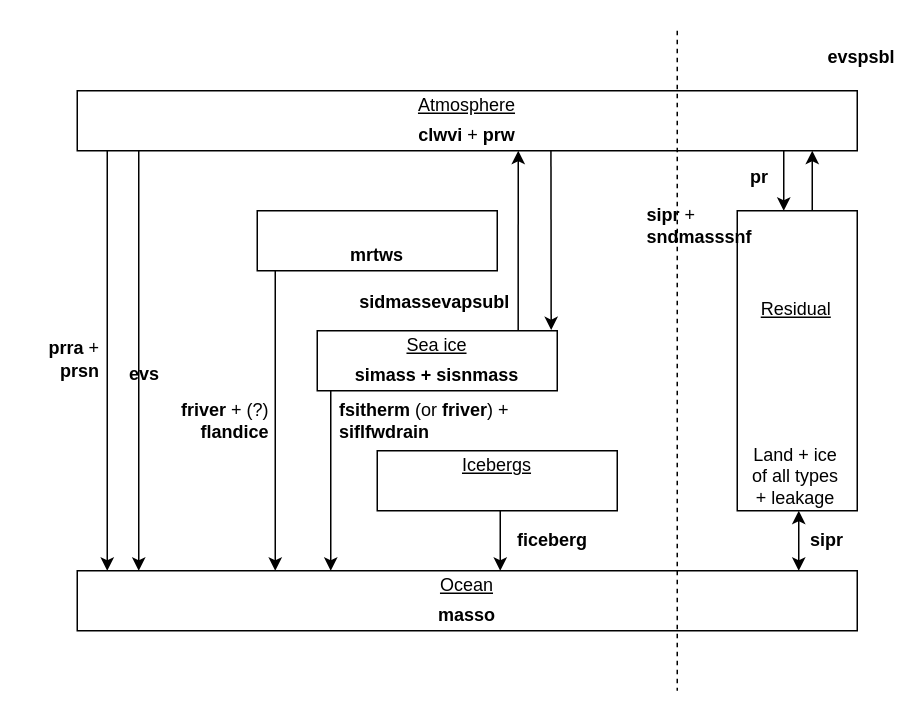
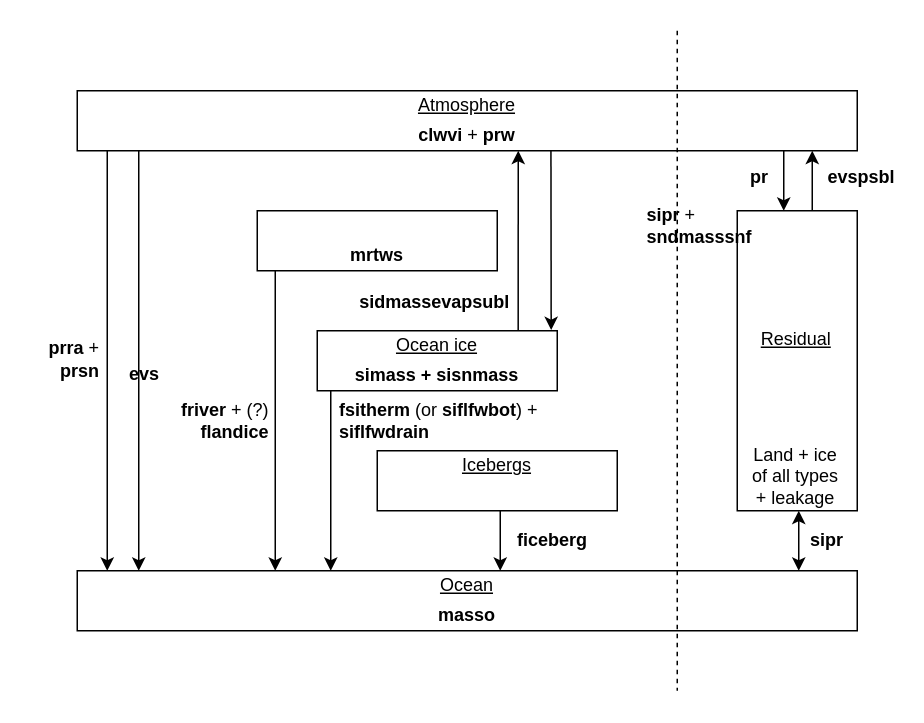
node "evspsbl": moved (862, 58) -> (862, 178)
node "Residual": moved (796, 310) -> (796, 340)
node "Sea ice": label "Sea ice" -> "Ocean ice"
node "fsitherm (or friver) + siflfwdrain": label "fsitherm (or friver) + siflfwdrain" -> "fsitherm (or siflfwbot) + siflfwdrain"
